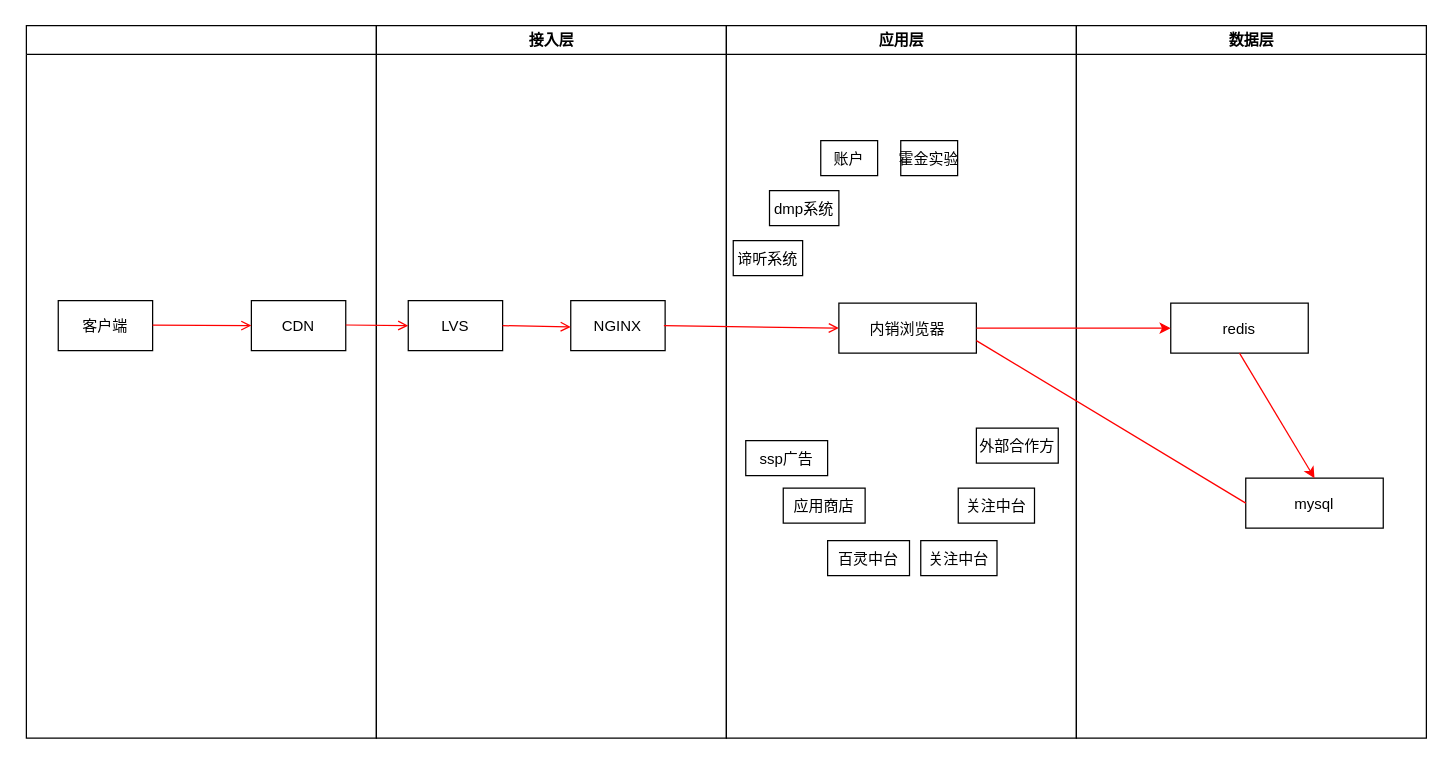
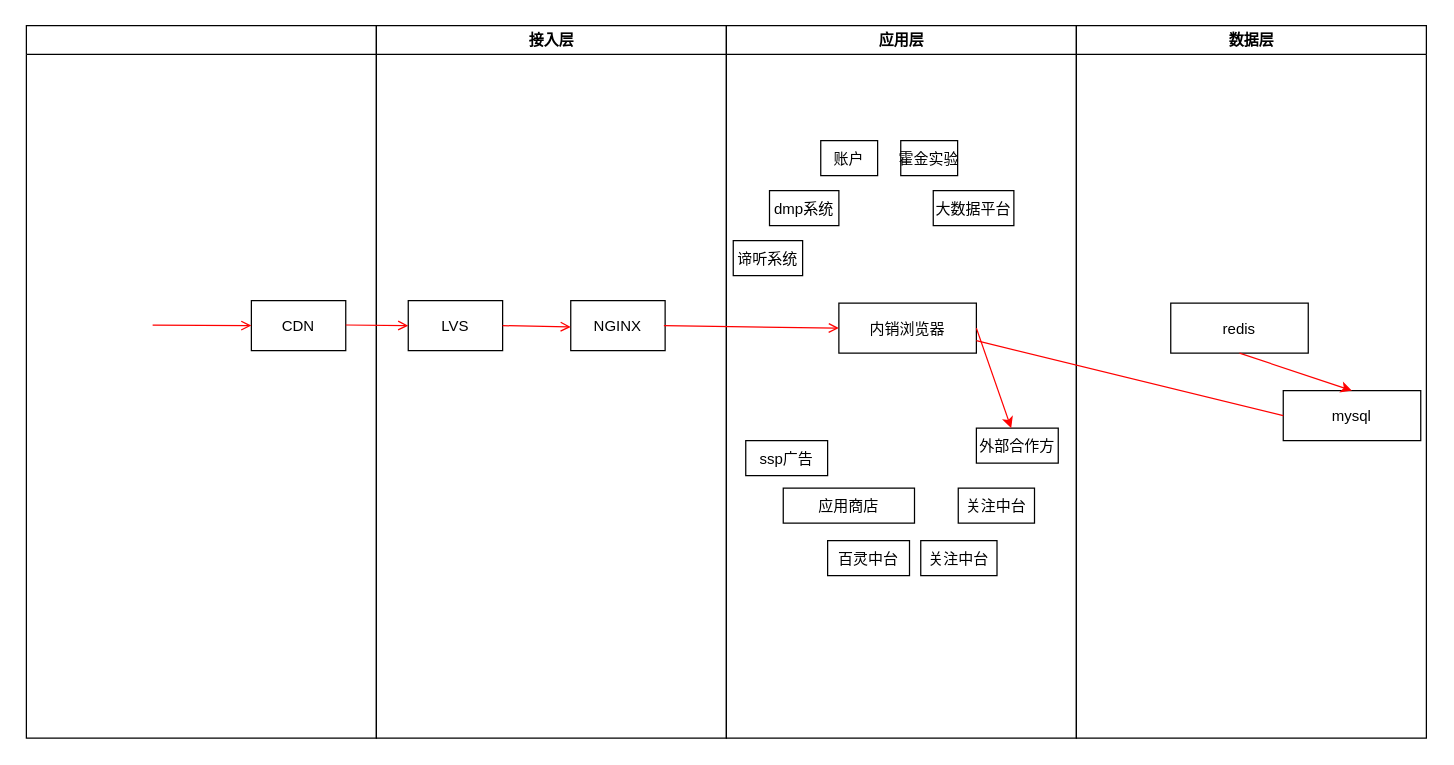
node "大数据平台": added
node "客户端": removed
edge "内销浏览器" -> "redis": now "内销浏览器" -> "外部合作方"
node "mysql": moved (1314, 503) -> (1352, 416)
node "应用商店": size 82x35 -> 131x35
